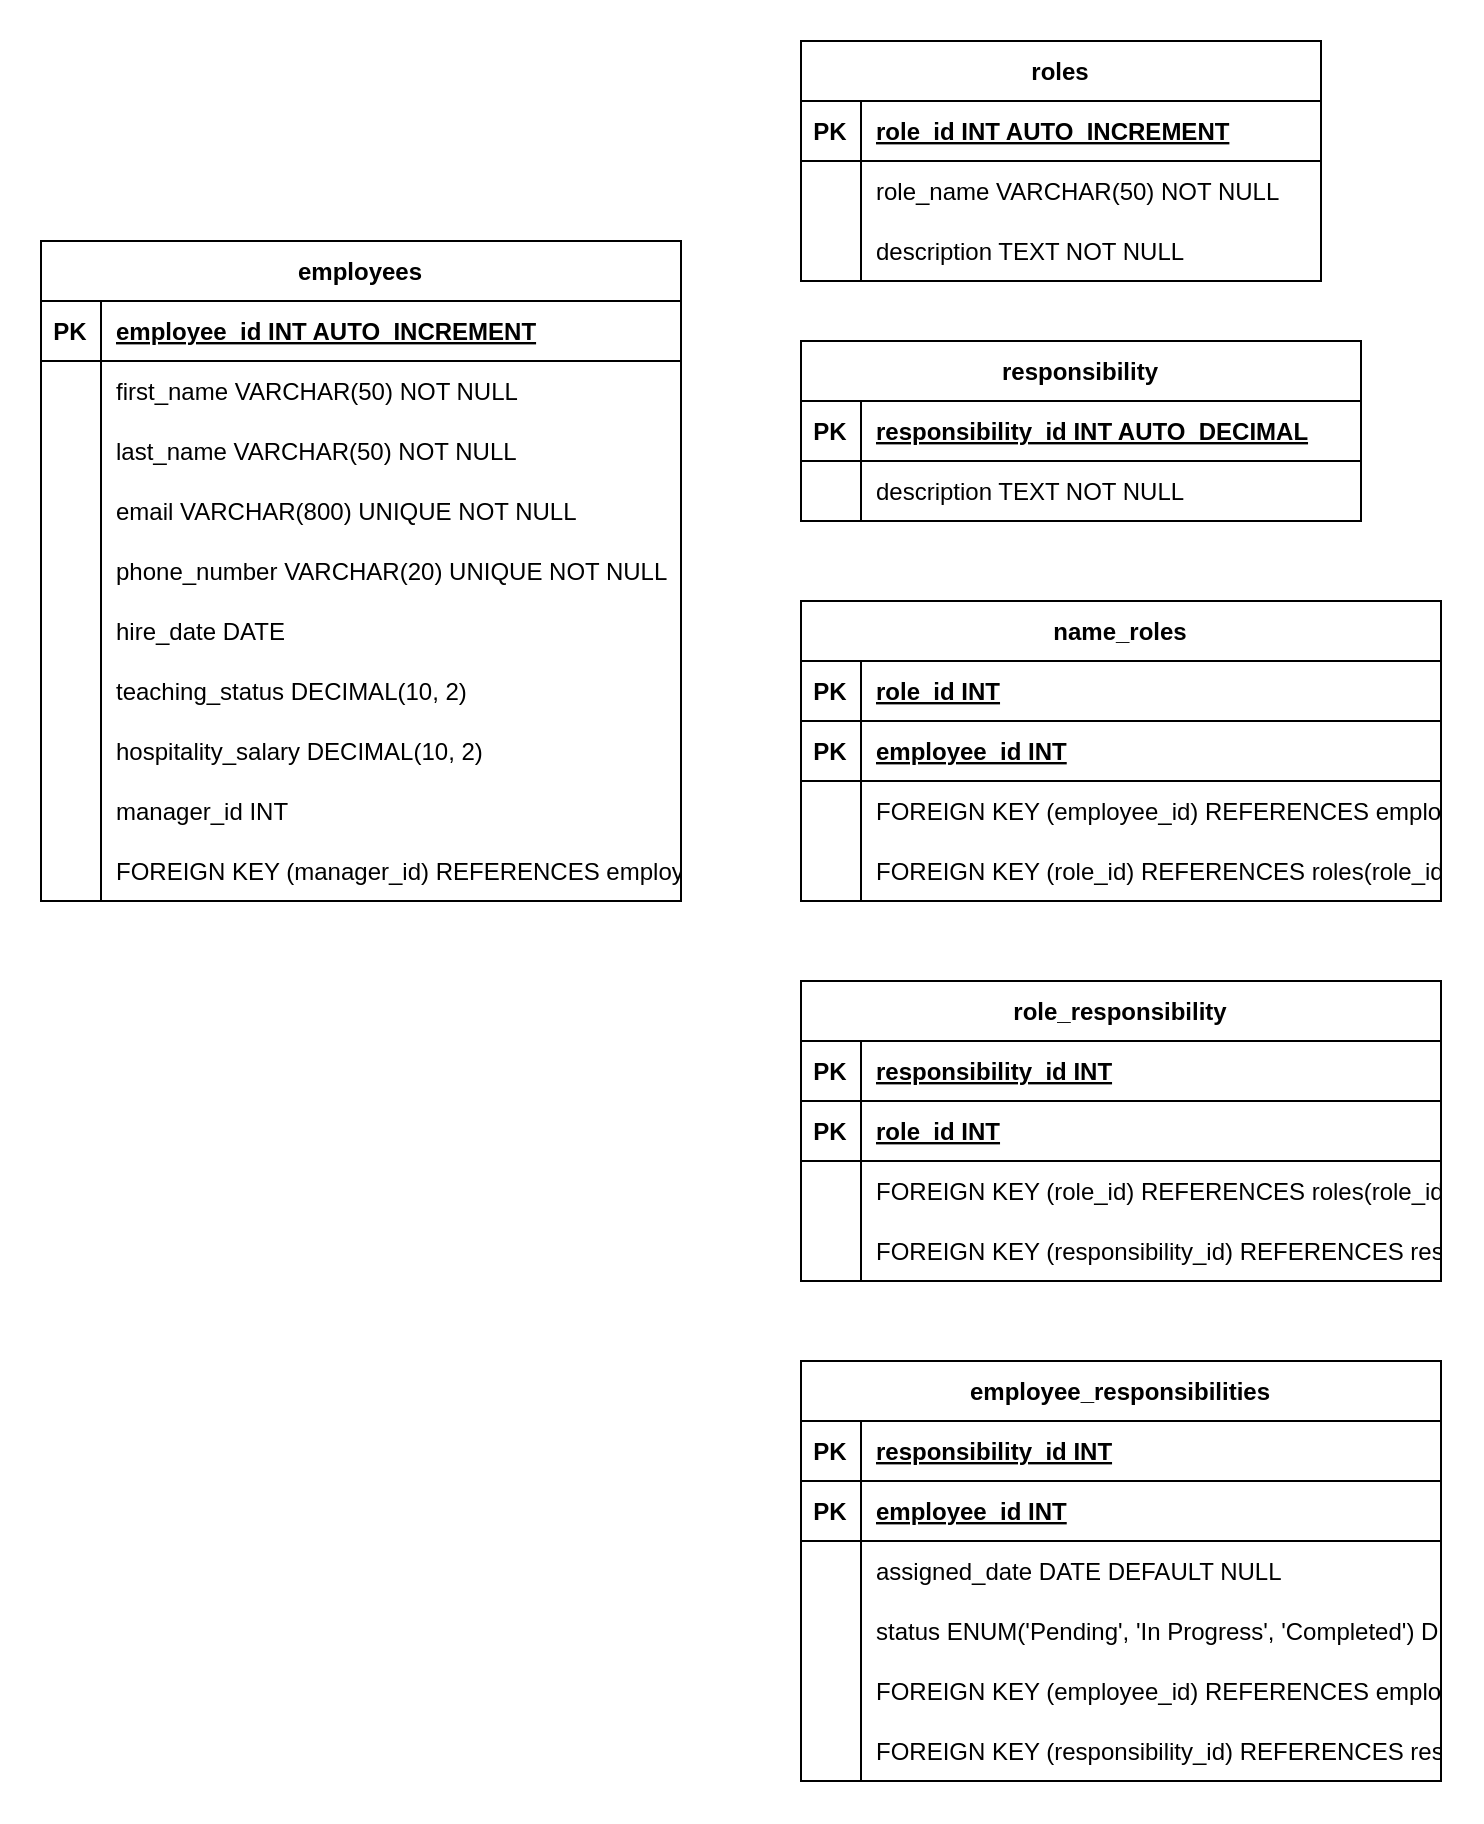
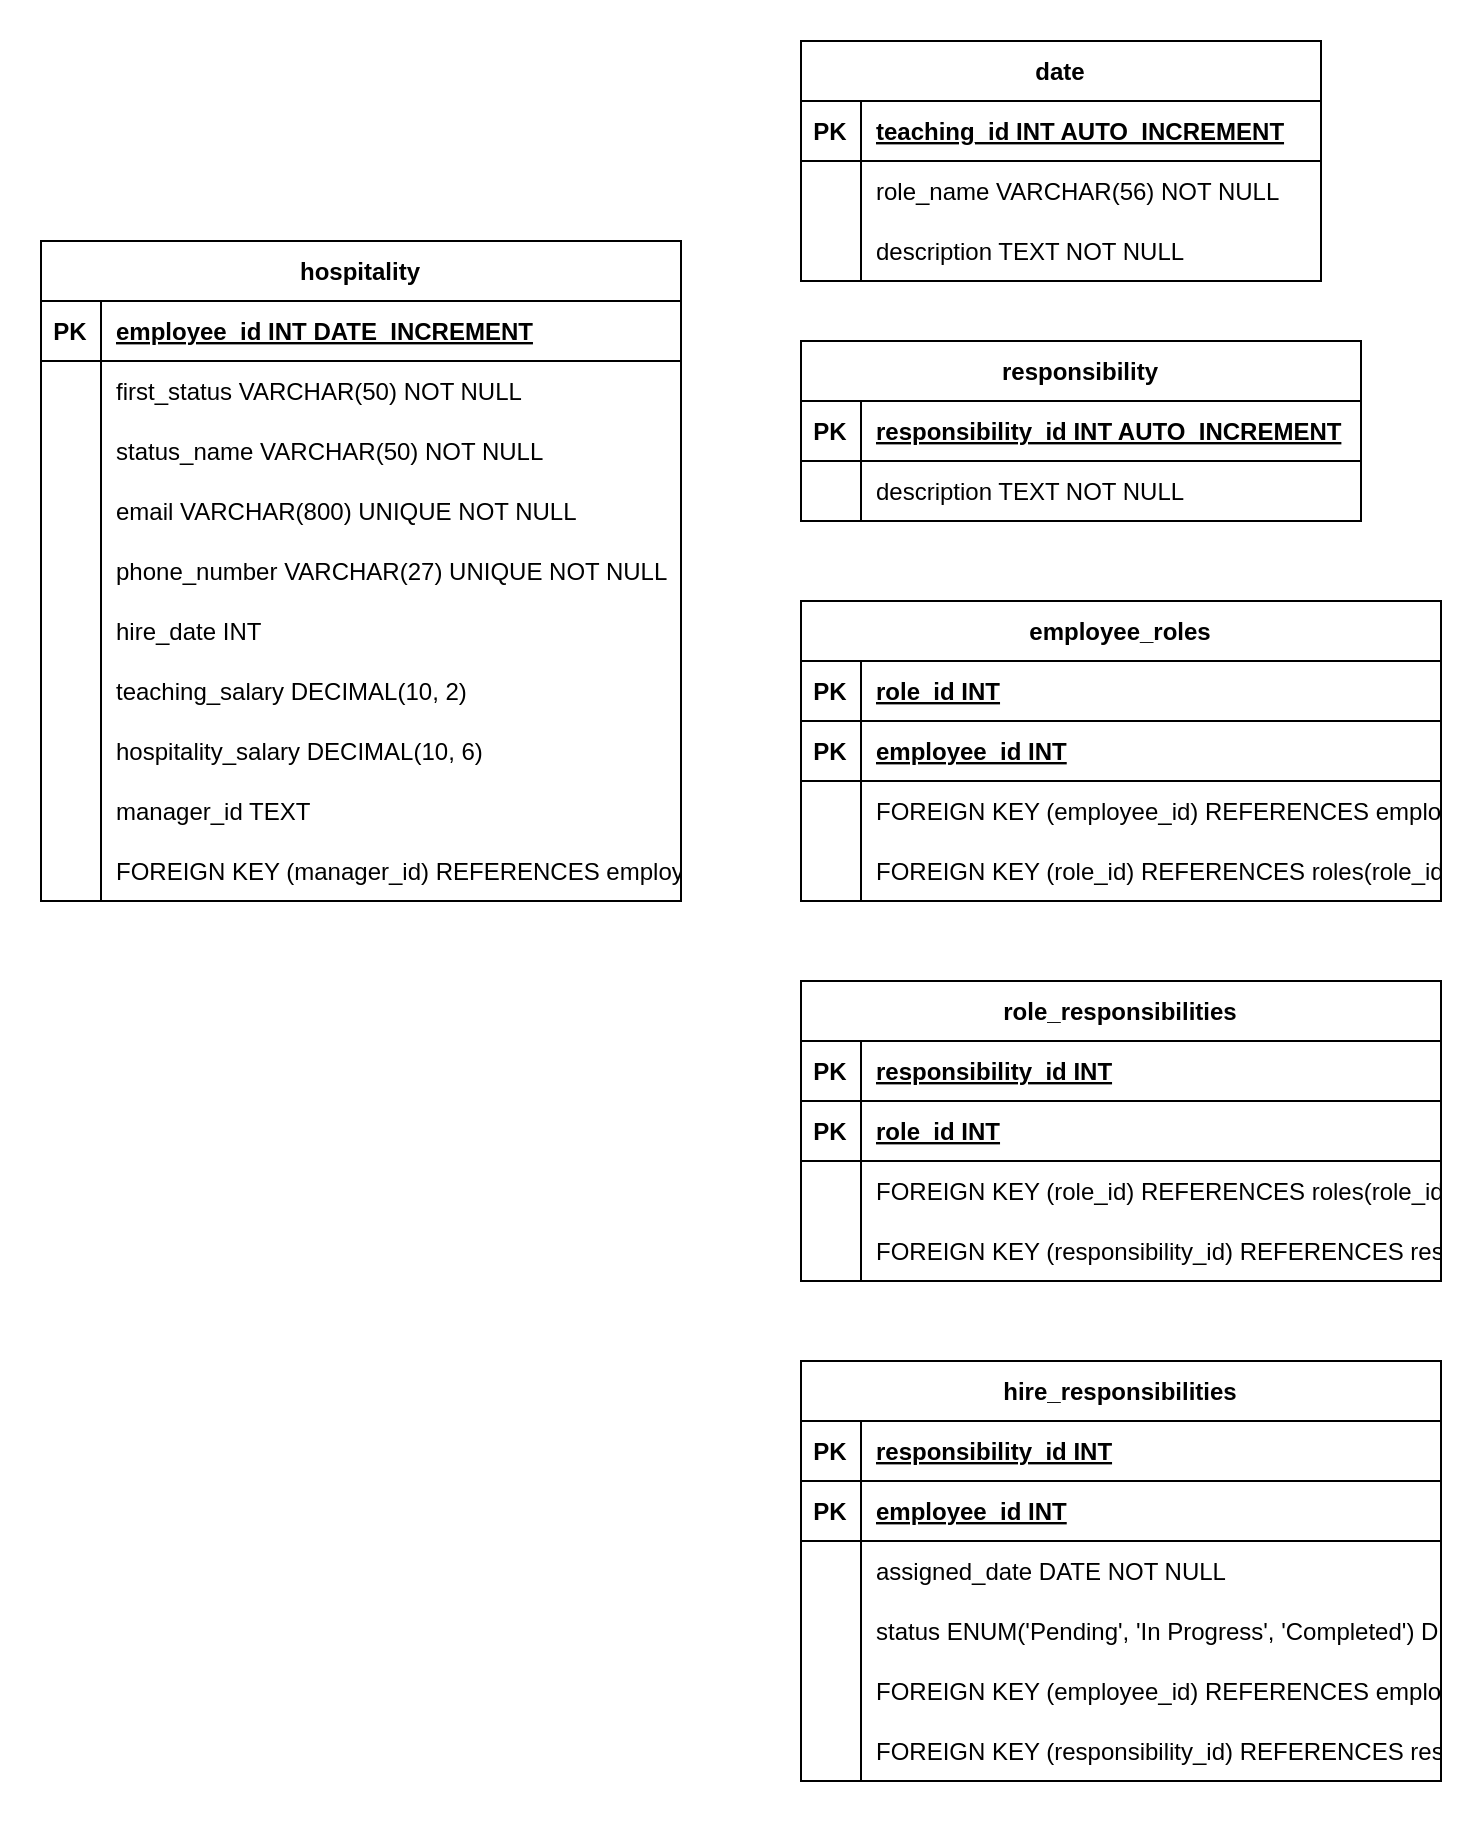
node "roles": label "roles" -> "date"
node "role_id INT AUTO_INCREMENT": label "role_id INT AUTO_INCREMENT" -> "teaching_id INT AUTO_INCREMENT"
node "role_name VARCHAR(50) NOT NULL": label "role_name VARCHAR(50) NOT NULL" -> "role_name VARCHAR(56) NOT NULL"
node "employees": label "employees" -> "hospitality"
node "employee_id INT AUTO_INCREMENT": label "employee_id INT AUTO_INCREMENT" -> "employee_id INT DATE_INCREMENT"
node "first_name VARCHAR(50) NOT NULL": label "first_name VARCHAR(50) NOT NULL" -> "first_status VARCHAR(50) NOT NULL"
node "responsibility_id INT AUTO_DECIMAL": label "responsibility_id INT AUTO_DECIMAL" -> "responsibility_id INT AUTO_INCREMENT"
node "last_name VARCHAR(50) NOT NULL": label "last_name VARCHAR(50) NOT NULL" -> "status_name VARCHAR(50) NOT NULL"
node "phone_number VARCHAR(20) UNIQUE NOT NULL": label "phone_number VARCHAR(20) UNIQUE NOT NULL" -> "phone_number VARCHAR(27) UNIQUE NOT NULL"
node "hire_date DATE": label "hire_date DATE" -> "hire_date INT"
node "name_roles": label "name_roles" -> "employee_roles"
node "teaching_status DECIMAL(10, 2)": label "teaching_status DECIMAL(10, 2)" -> "teaching_salary DECIMAL(10, 2)"
node "hospitality_salary DECIMAL(10, 2)": label "hospitality_salary DECIMAL(10, 2)" -> "hospitality_salary DECIMAL(10, 6)"
node "manager_id INT": label "manager_id INT" -> "manager_id TEXT"
node "role_responsibility": label "role_responsibility" -> "role_responsibilities"
node "employee_responsibilities": label "employee_responsibilities" -> "hire_responsibilities"
node "assigned_date DATE DEFAULT NULL": label "assigned_date DATE DEFAULT NULL" -> "assigned_date DATE NOT NULL"
